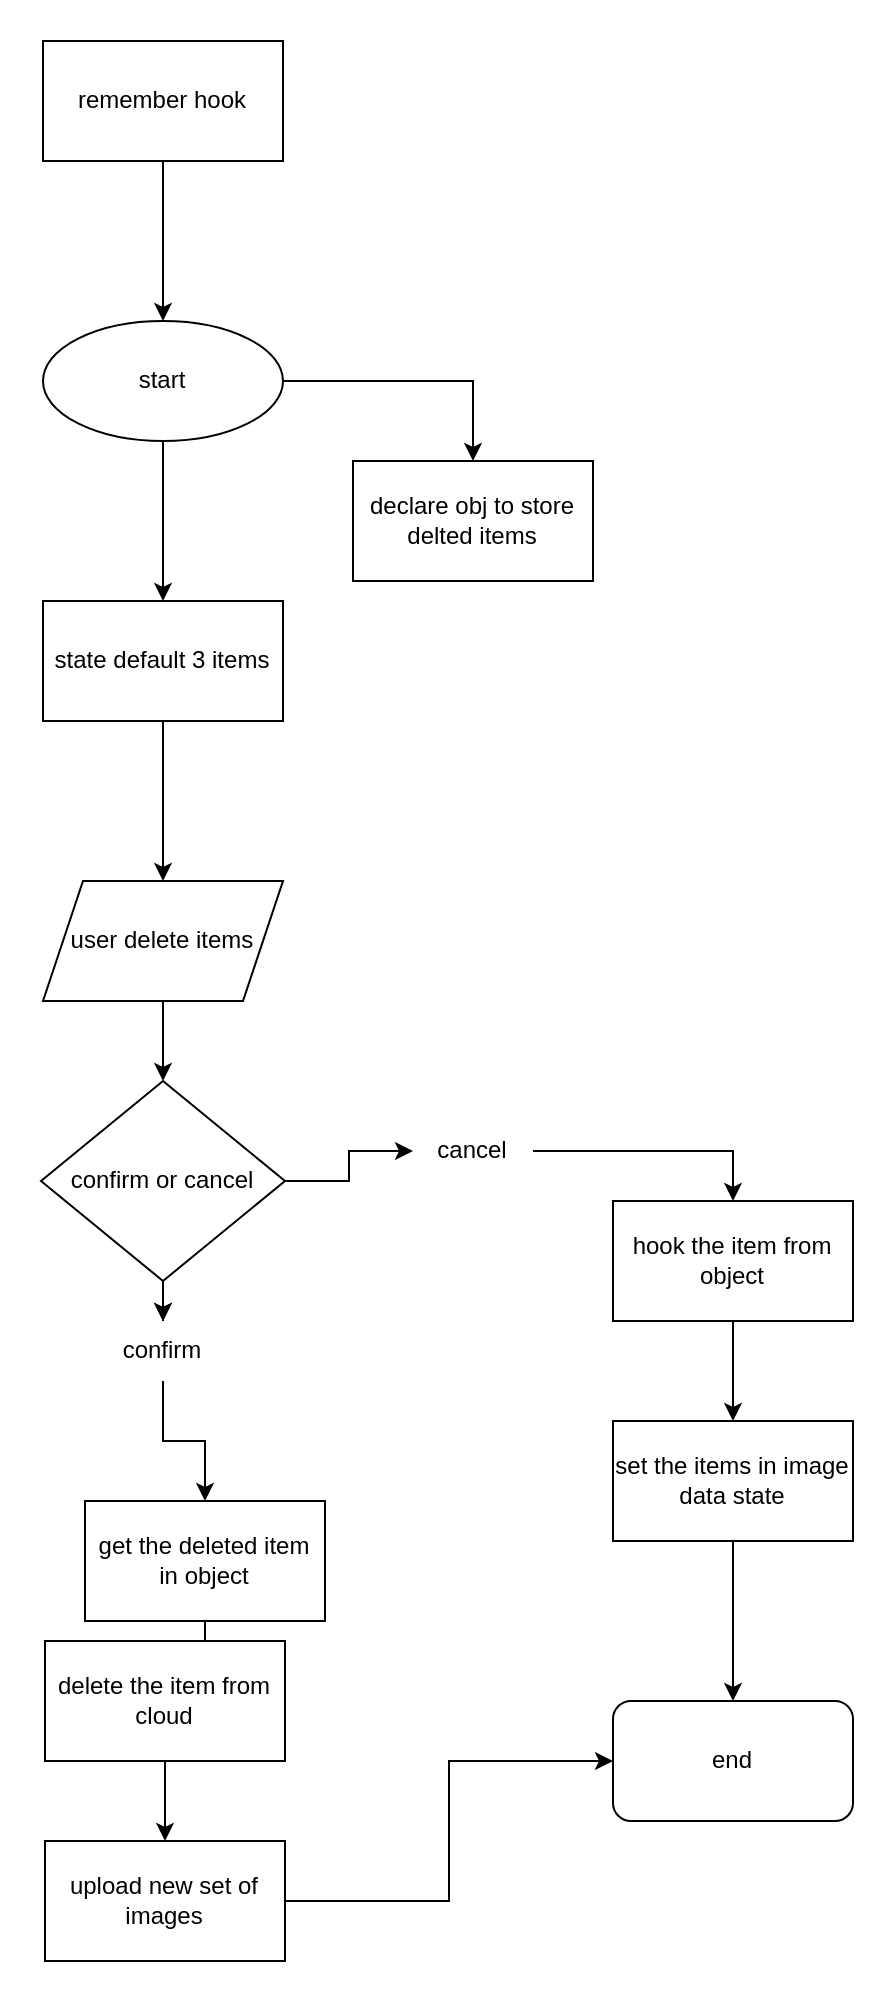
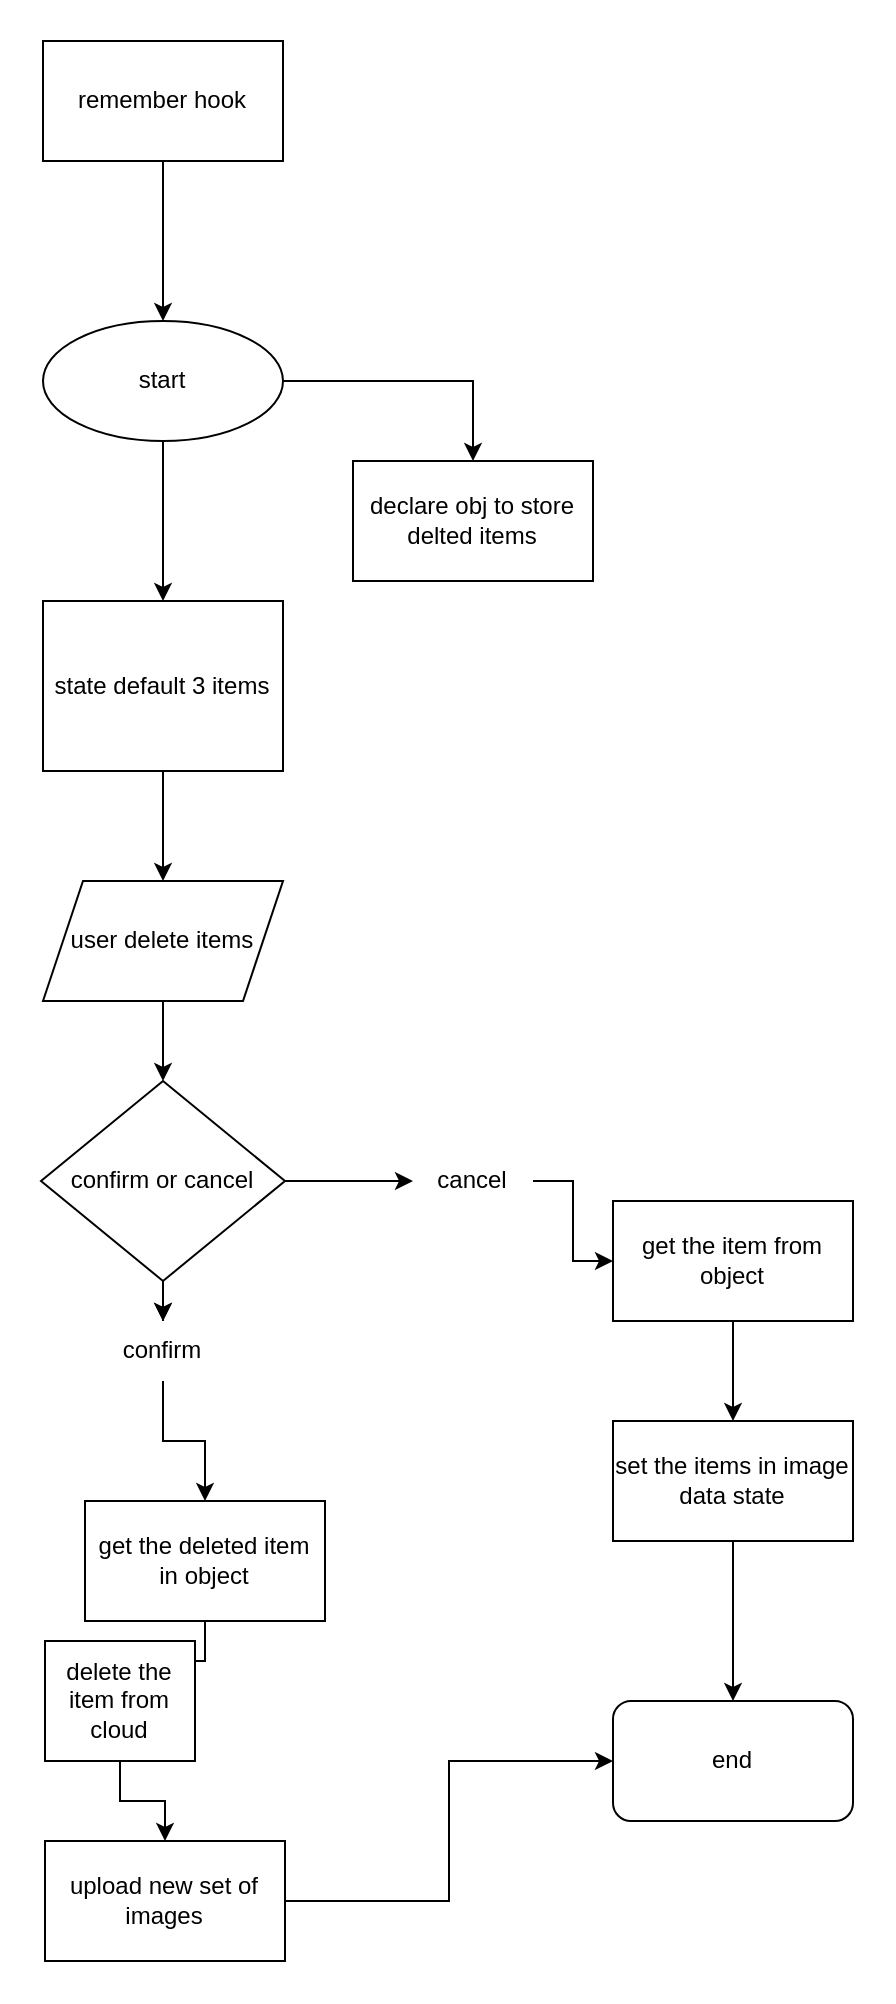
node "state default 3 items": size 240x120 -> 240x170
node "cancel": moved (473, 1151) -> (473, 1181)
node "hook the item from object": label "hook the item from object" -> "get the item from object"
node "delete the item from cloud": size 240x120 -> 150x120
